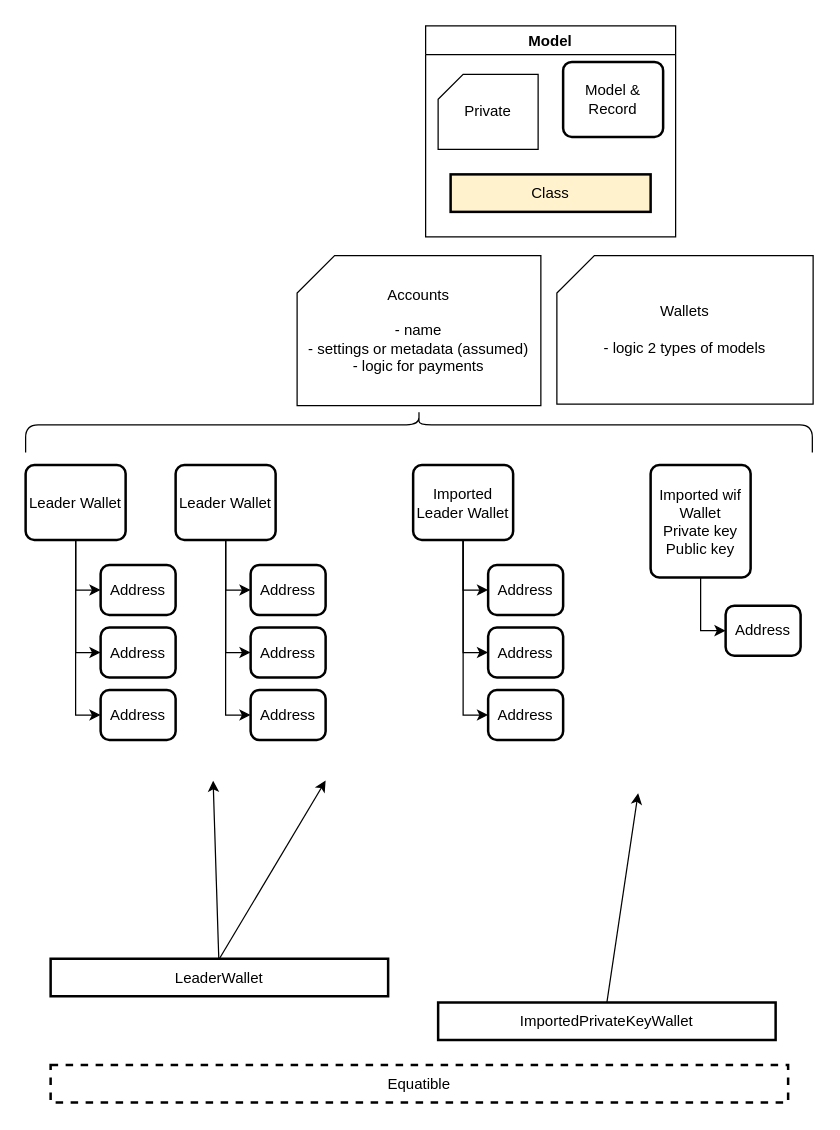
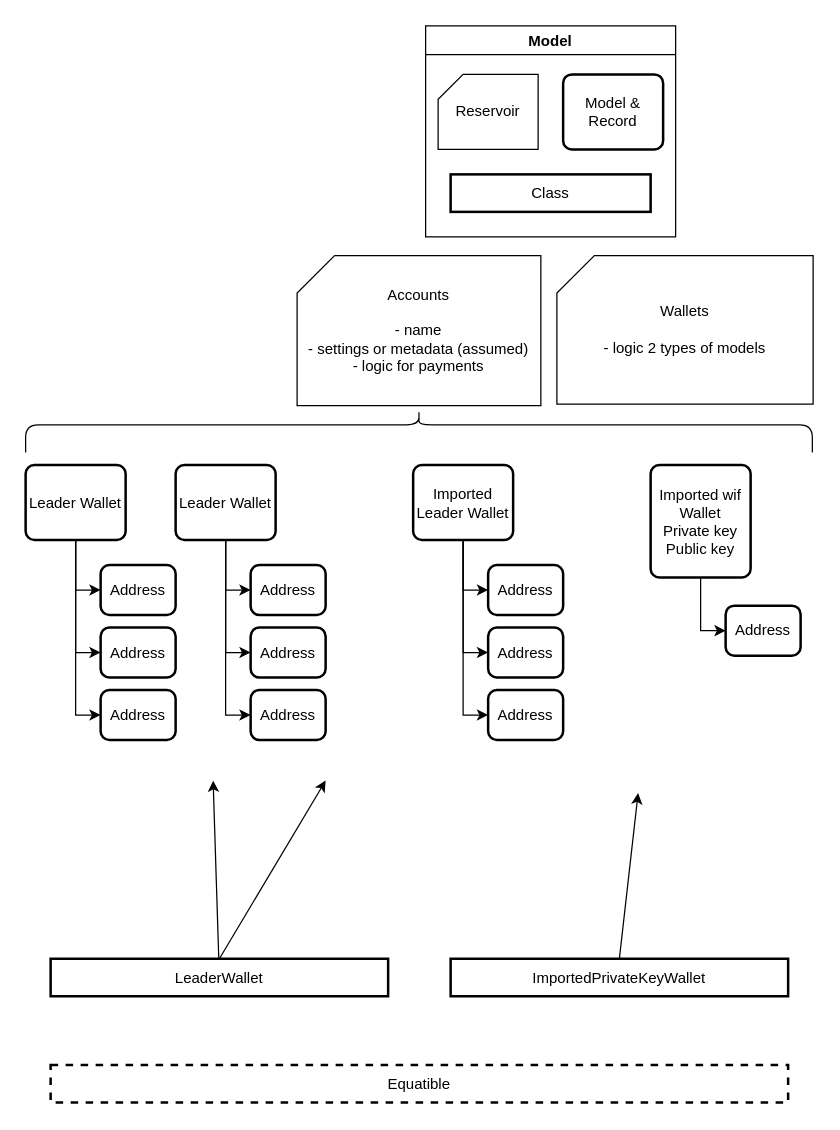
node "Model & Record": moved (613, 99) -> (613, 112)
node "Private": label "Private" -> "Reservoir"
node "Class": fillcolor #fff2cc -> #ffffff
node "ImportedPrivateKeyWallet": moved (607, 1021) -> (619, 978)
